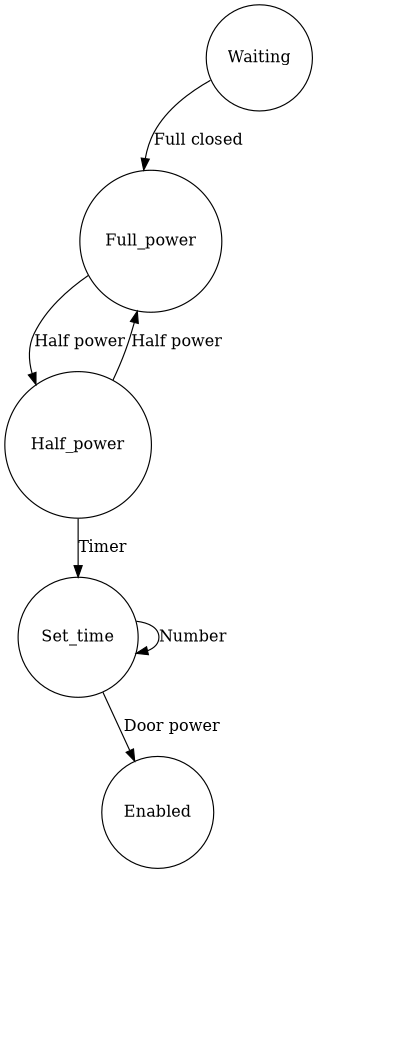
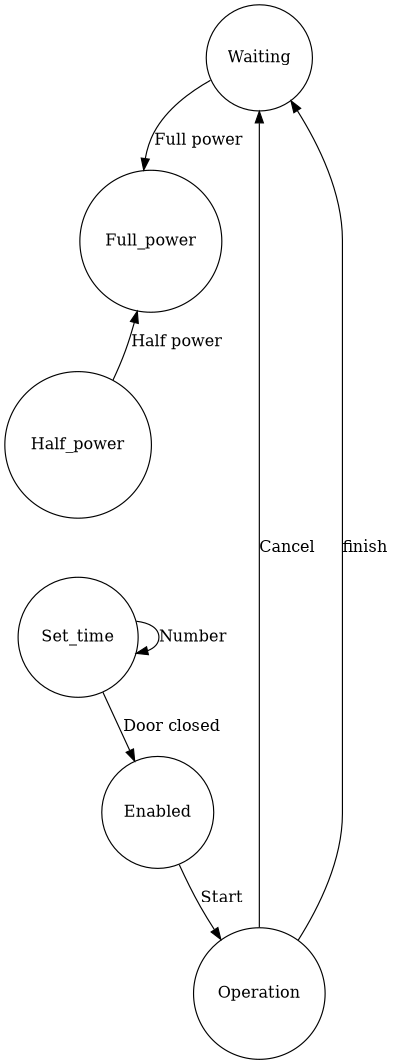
edge "Waiting" -> "Full_power": label "Full closed" -> "Full power"
edge "Full_power" -> "Half_power": removed, label "Half power"
edge "Half_power" -> "Set_time": removed, label "Timer"
edge "Set_time" -> "Enabled": label "Door power" -> "Door closed"
node "Operation": added
